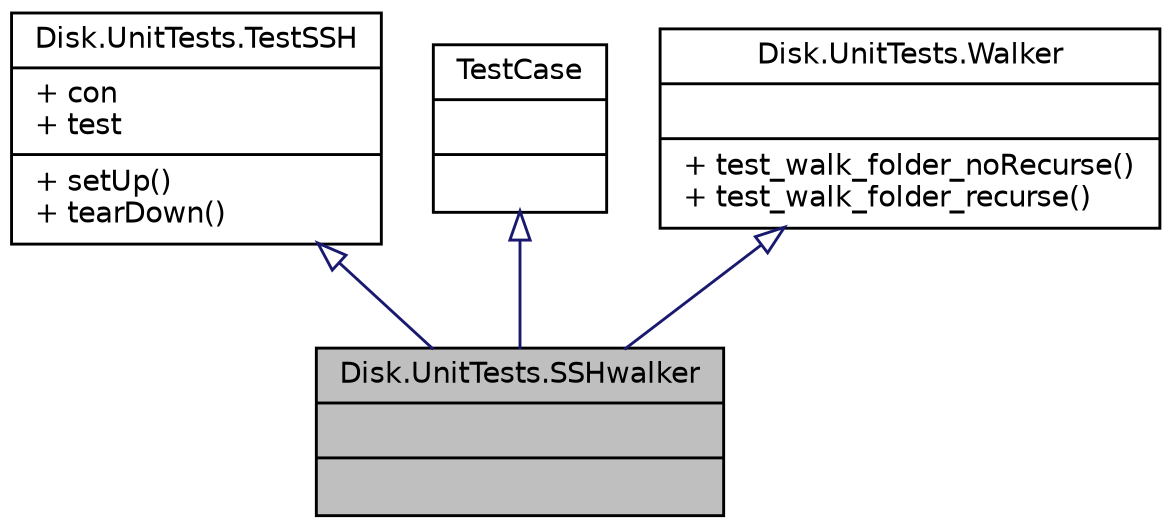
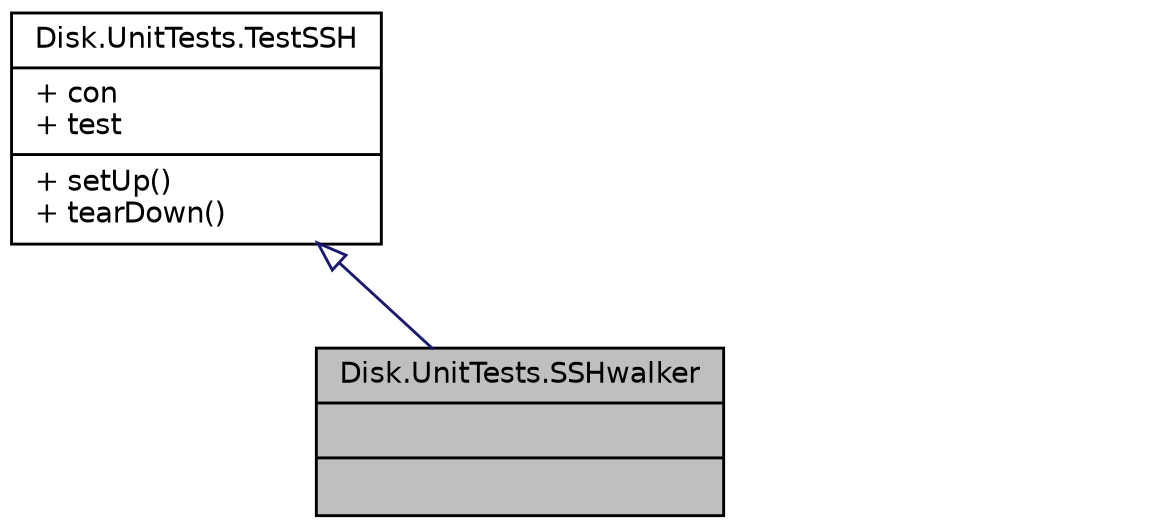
node "TestCase": removed
node "Disk.UnitTests.Walker": removed
